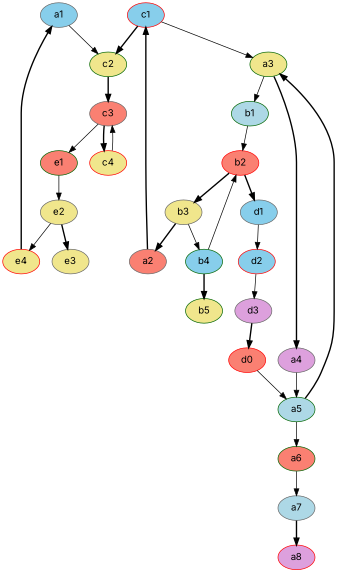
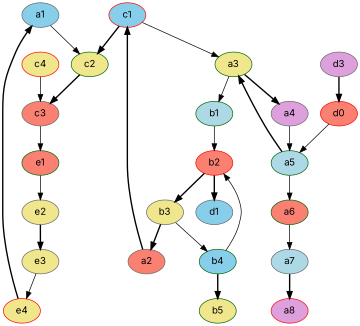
edge "c3" -> "c4": removed
edge "e2" -> "e4": now "e3" -> "e4"
node "d2": removed
